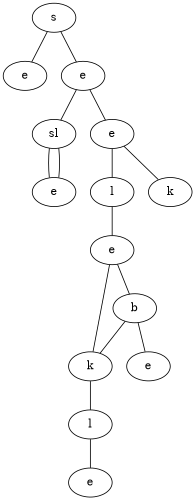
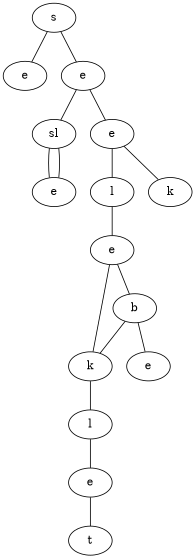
node "t": added
